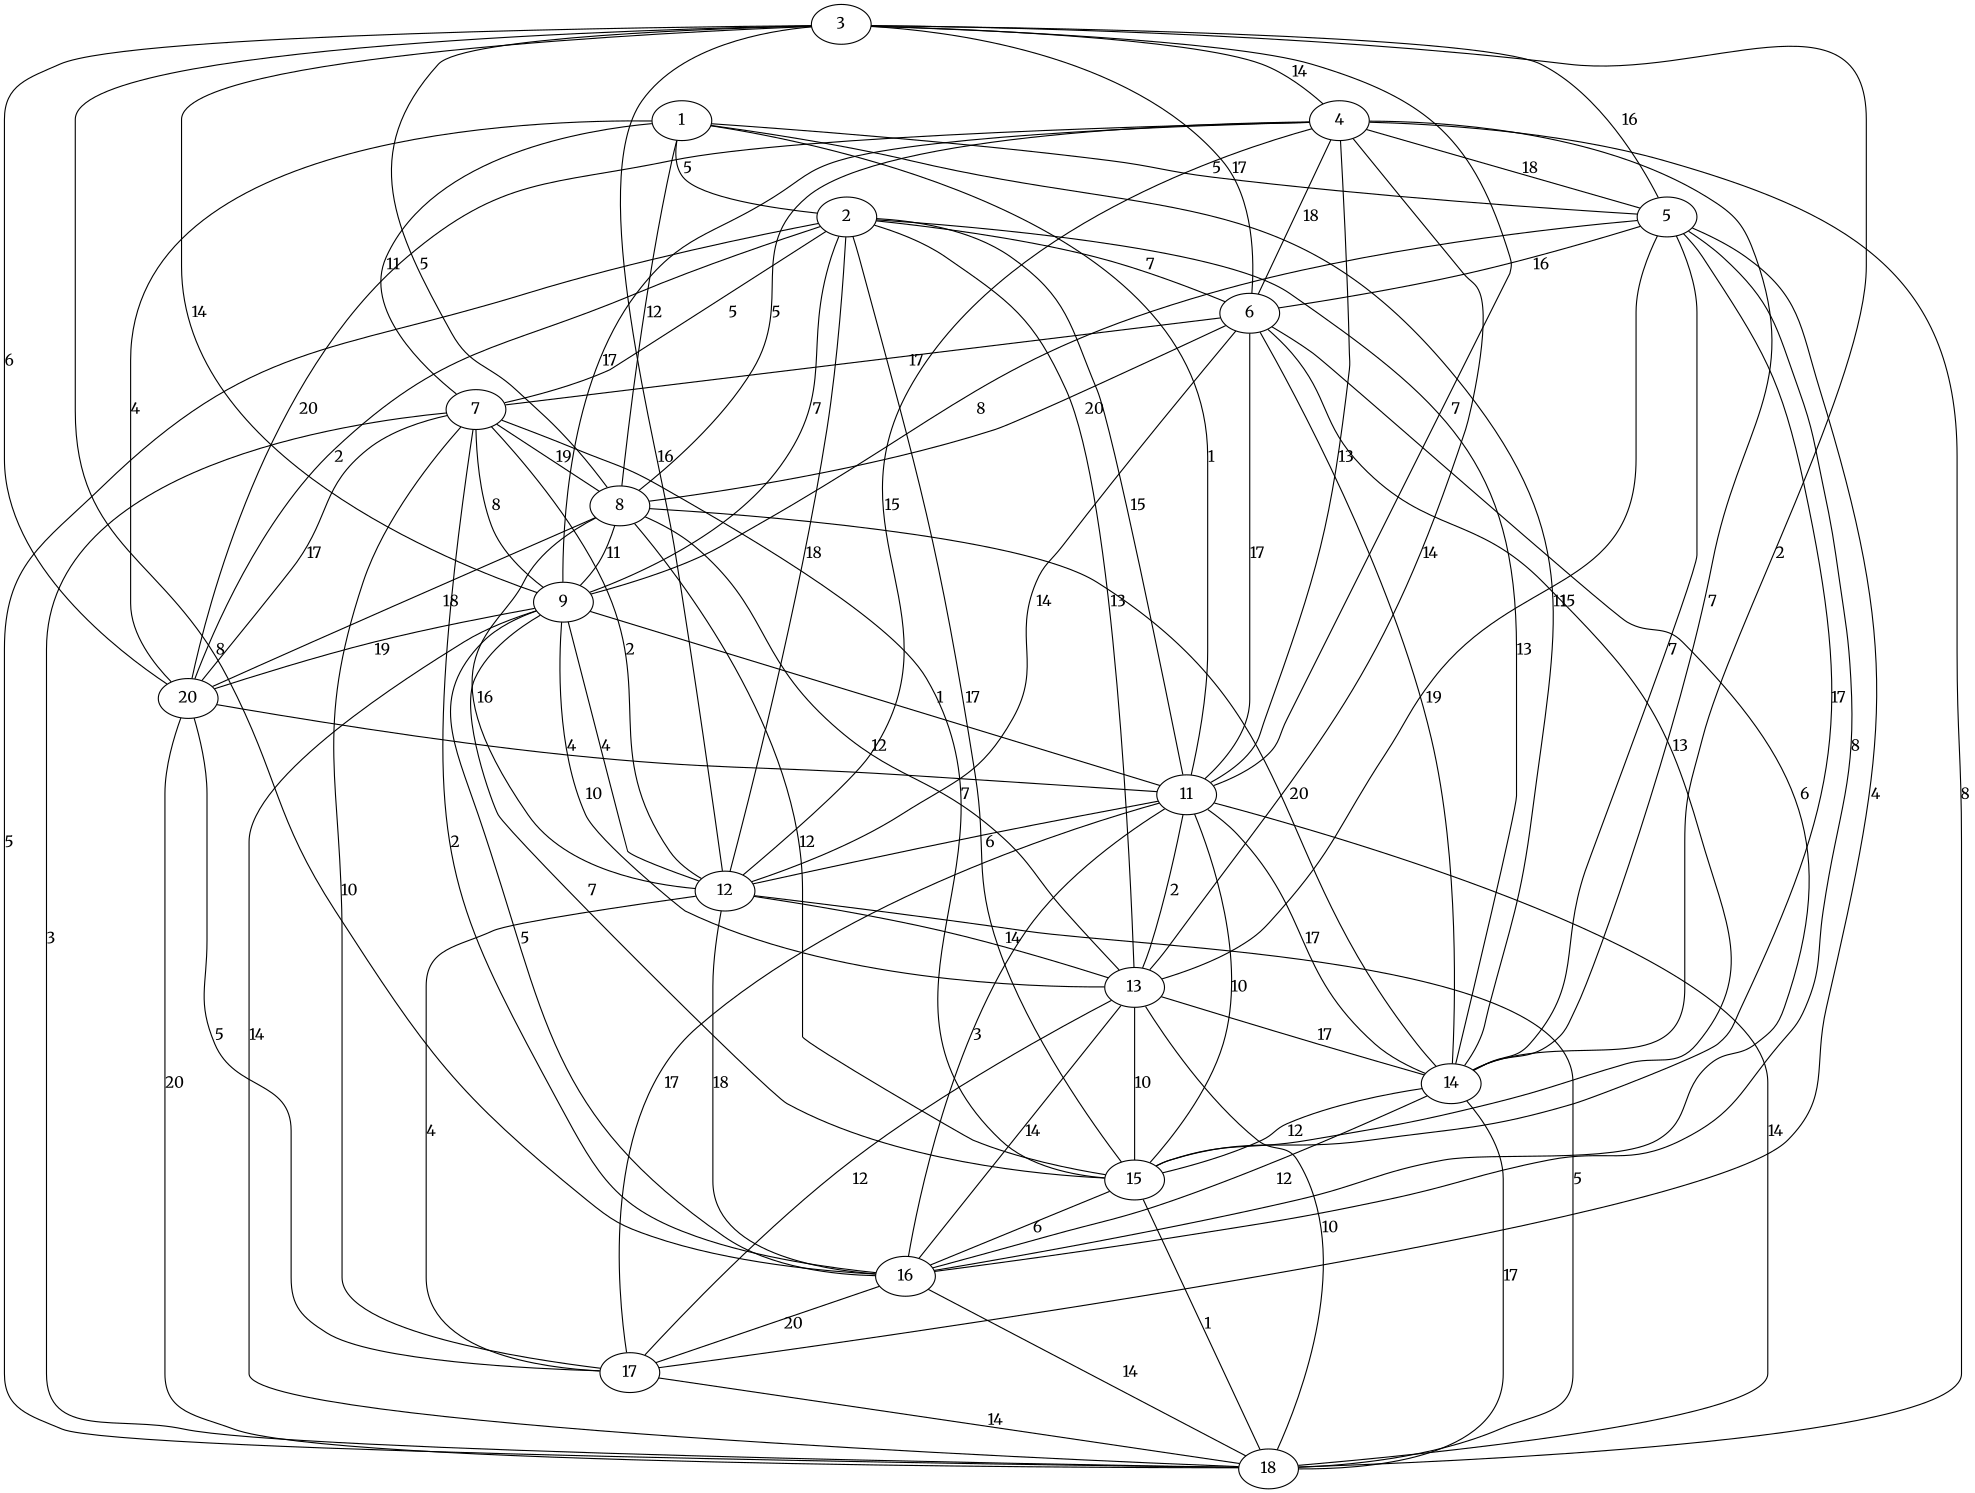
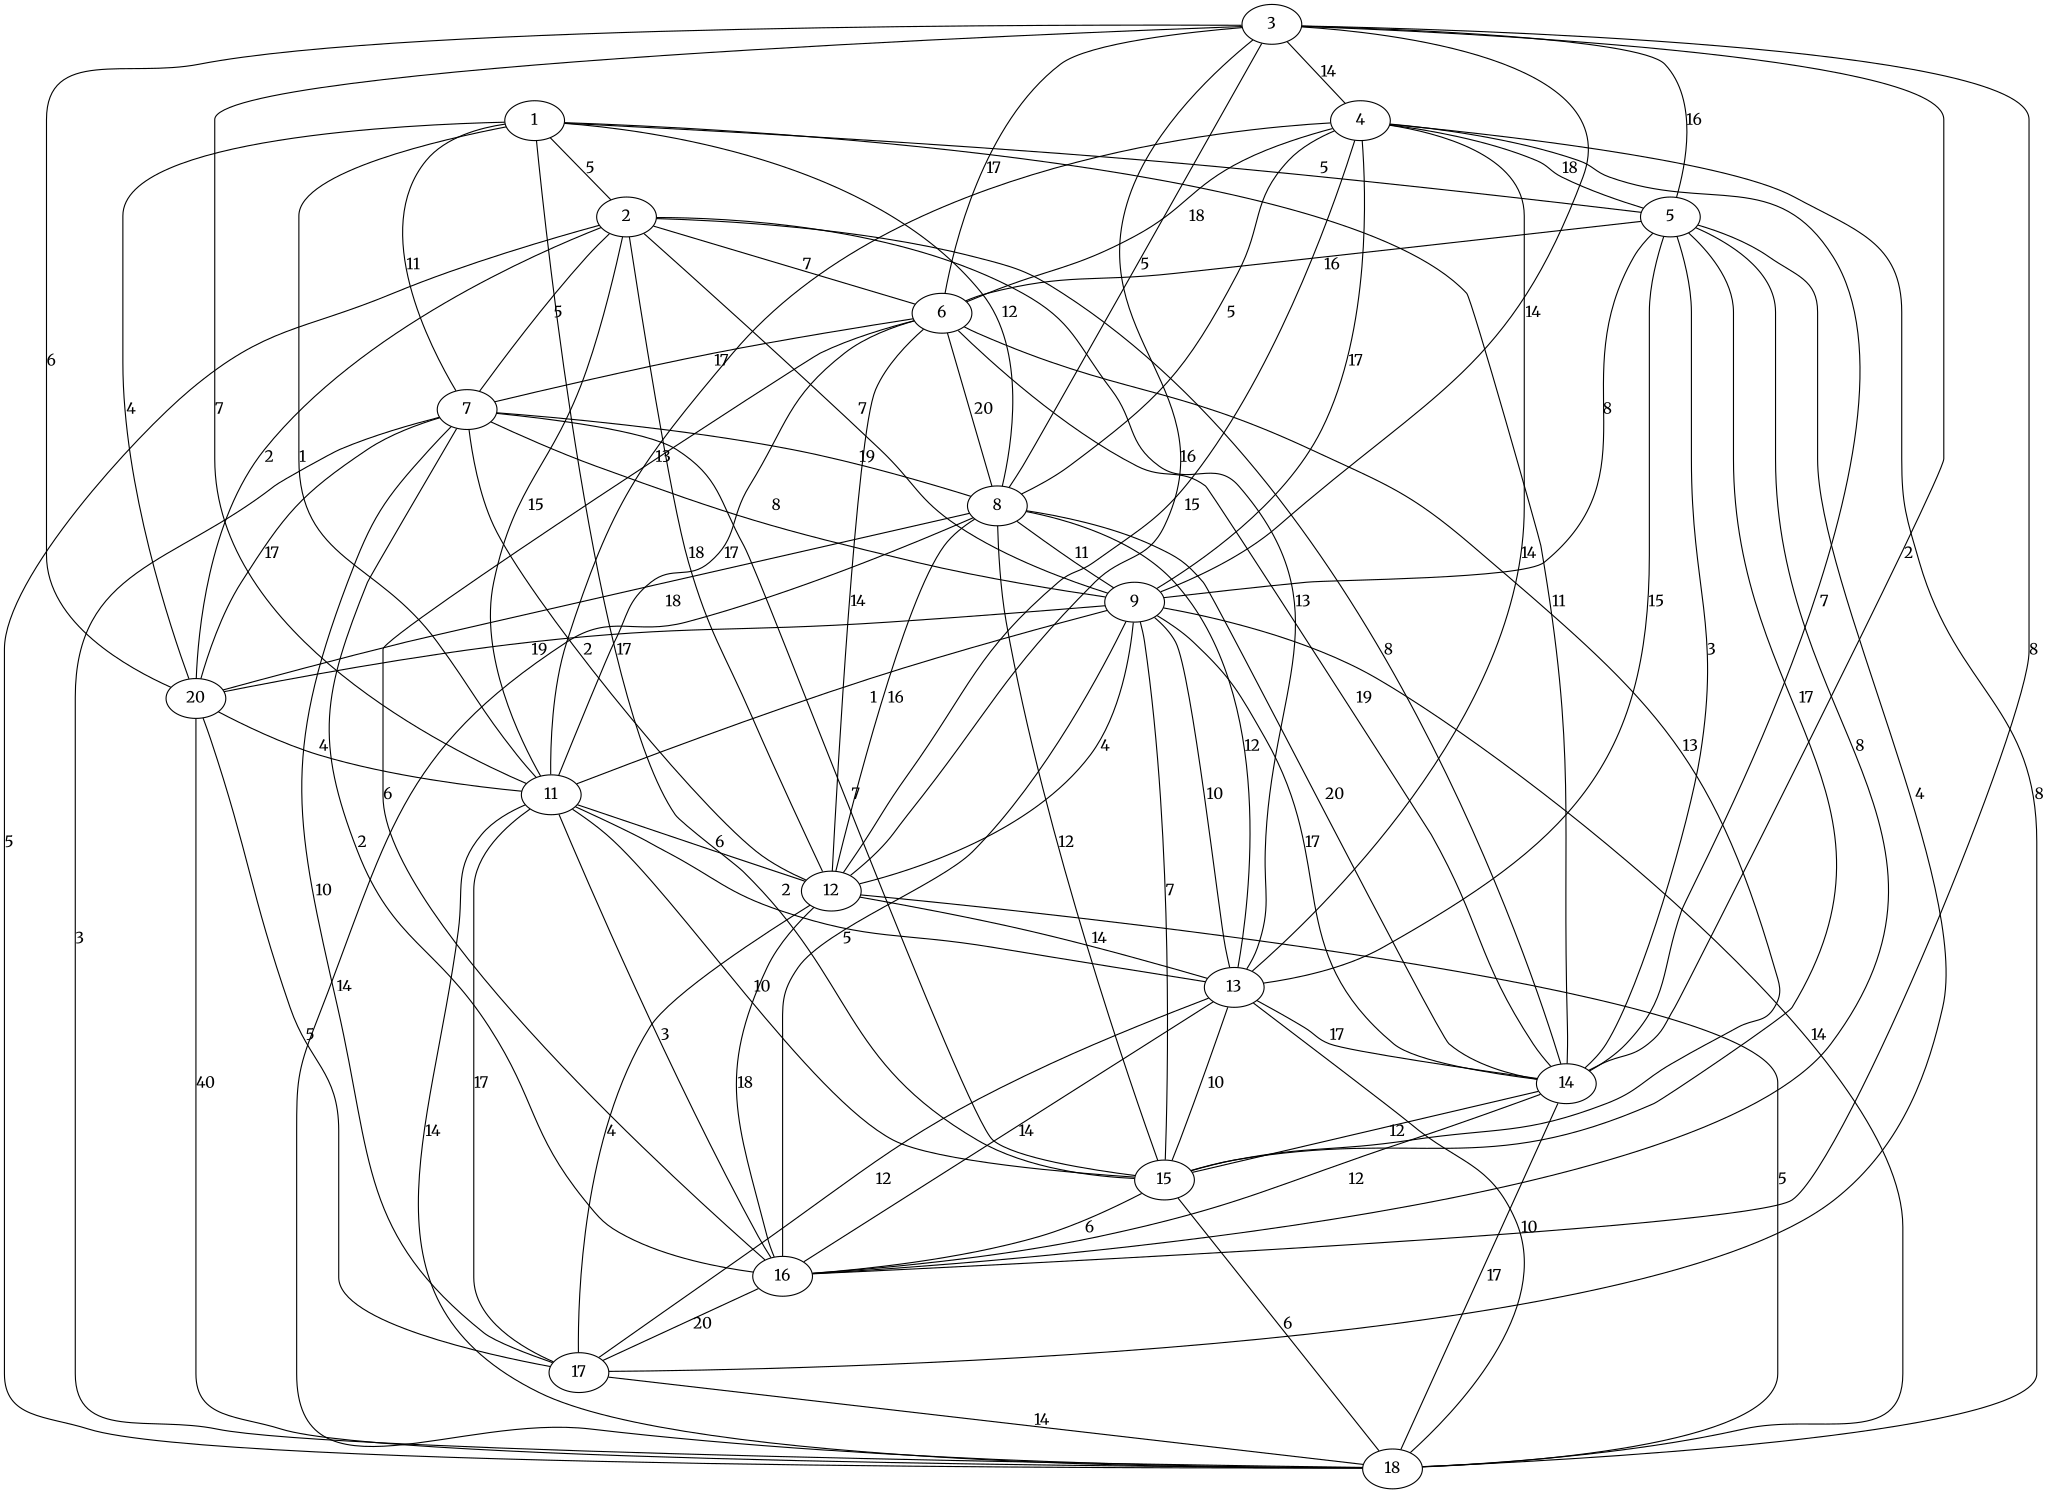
edge "4" -- "20": removed, label "20"
edge "2" -- "14": label "13" -> "8"
edge "5" -- "14": label "7" -> "3"
edge "2" -- "15": now "1" -- "15"
edge "11" -- "14": now "9" -- "14"
edge "20" -- "18": label "20" -> "40"
edge "15" -- "18": label "1" -> "6"
edge "16" -- "18": now "8" -- "18"
